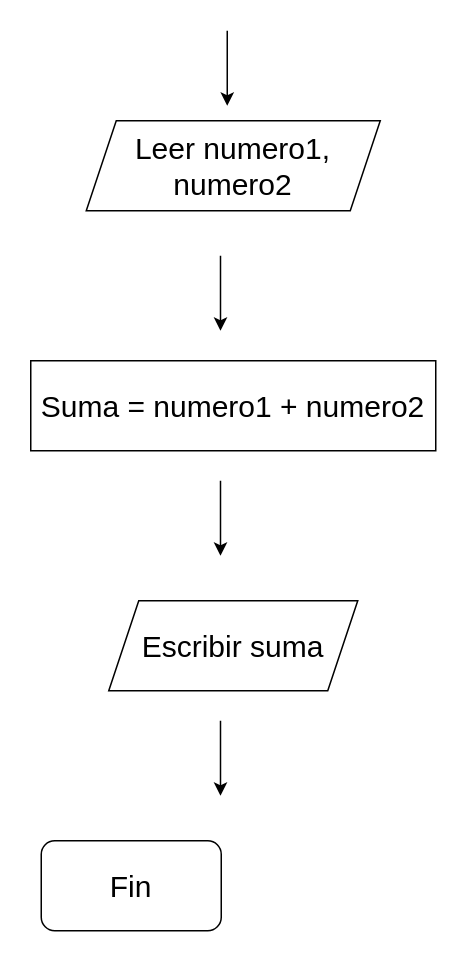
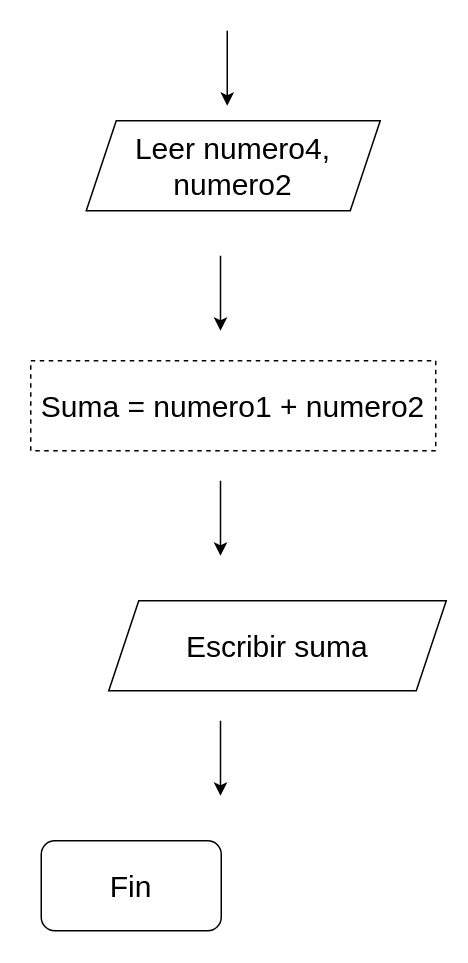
node "Leer numero1, numero2": label "Leer numero1, numero2" -> "Leer numero4, numero2"
node "Suma = numero1 + numero2": style solid -> dashed
node "Escribir suma": size 249x90 -> 338x90
